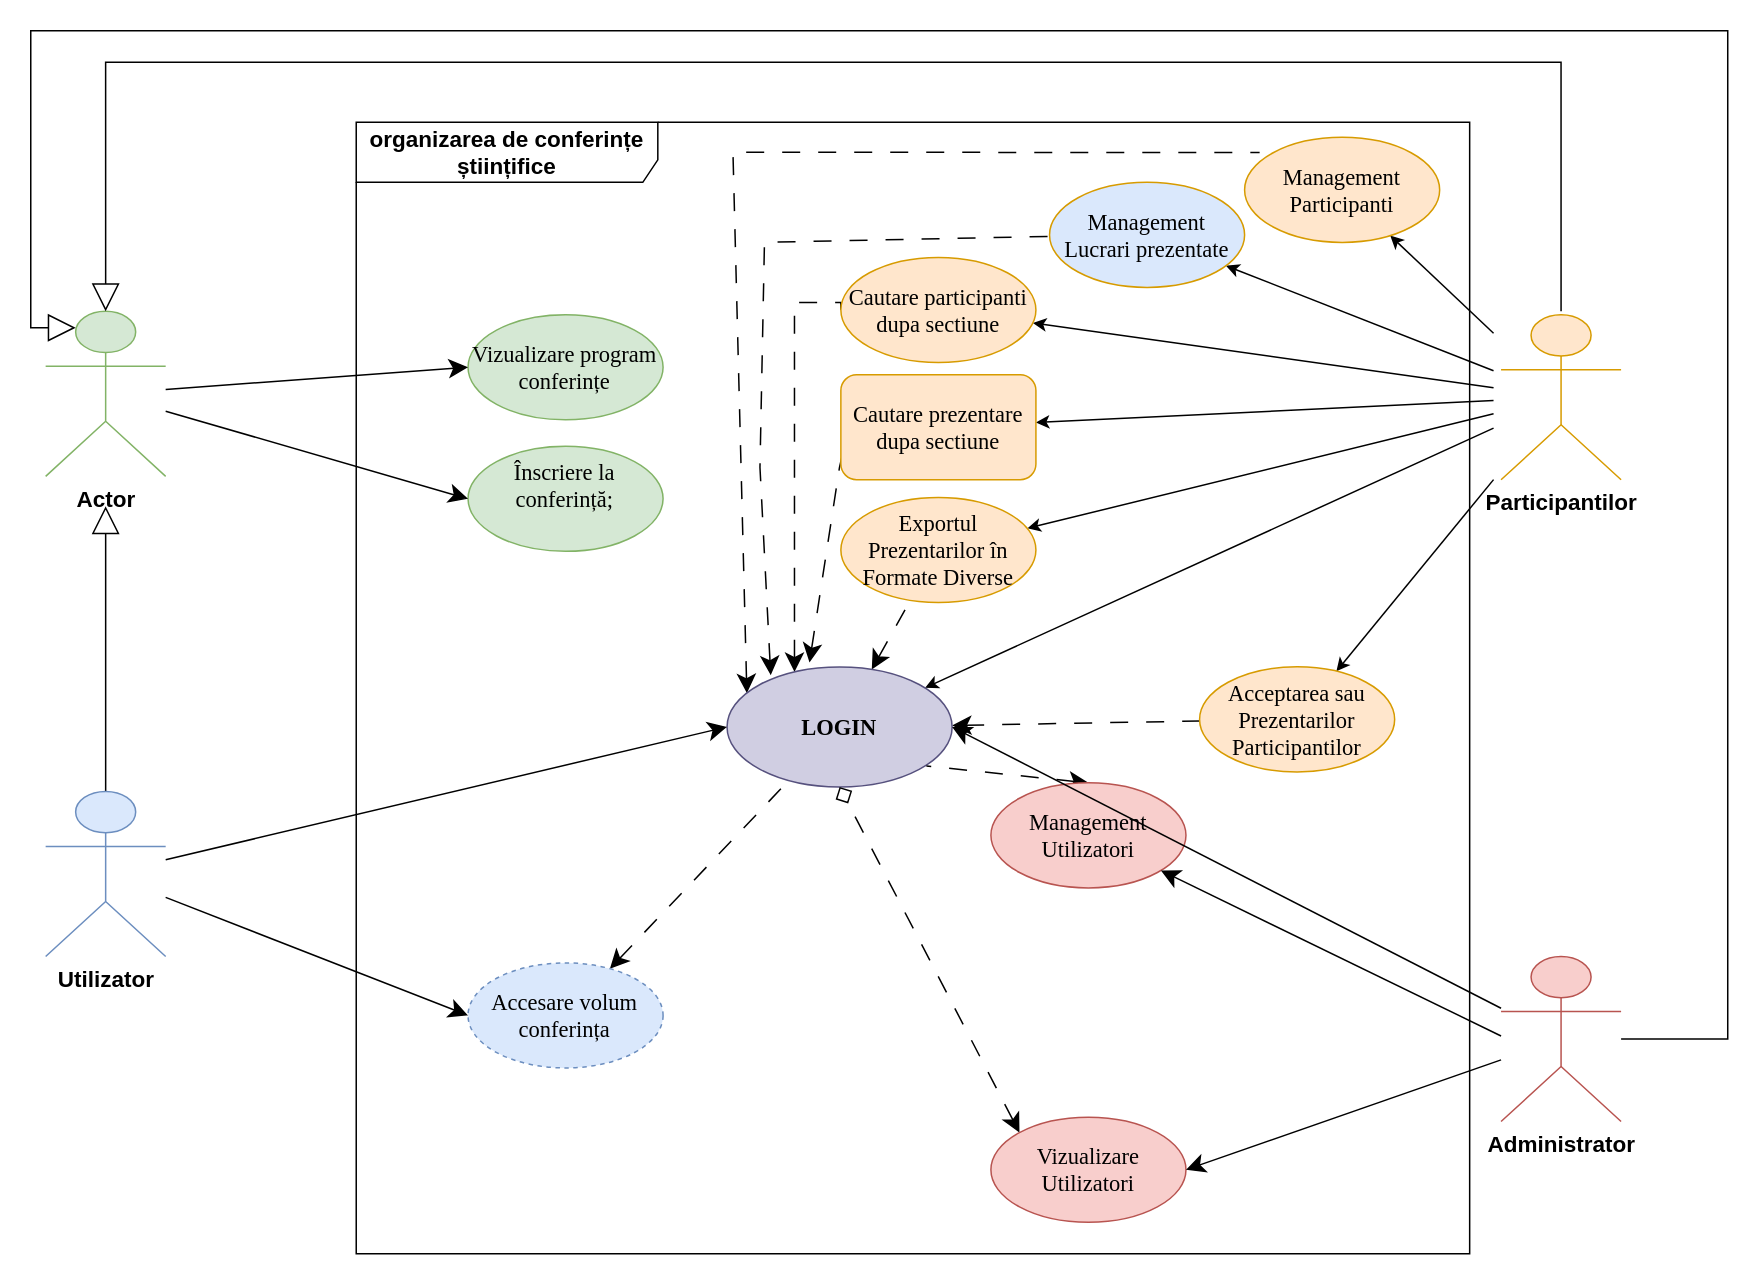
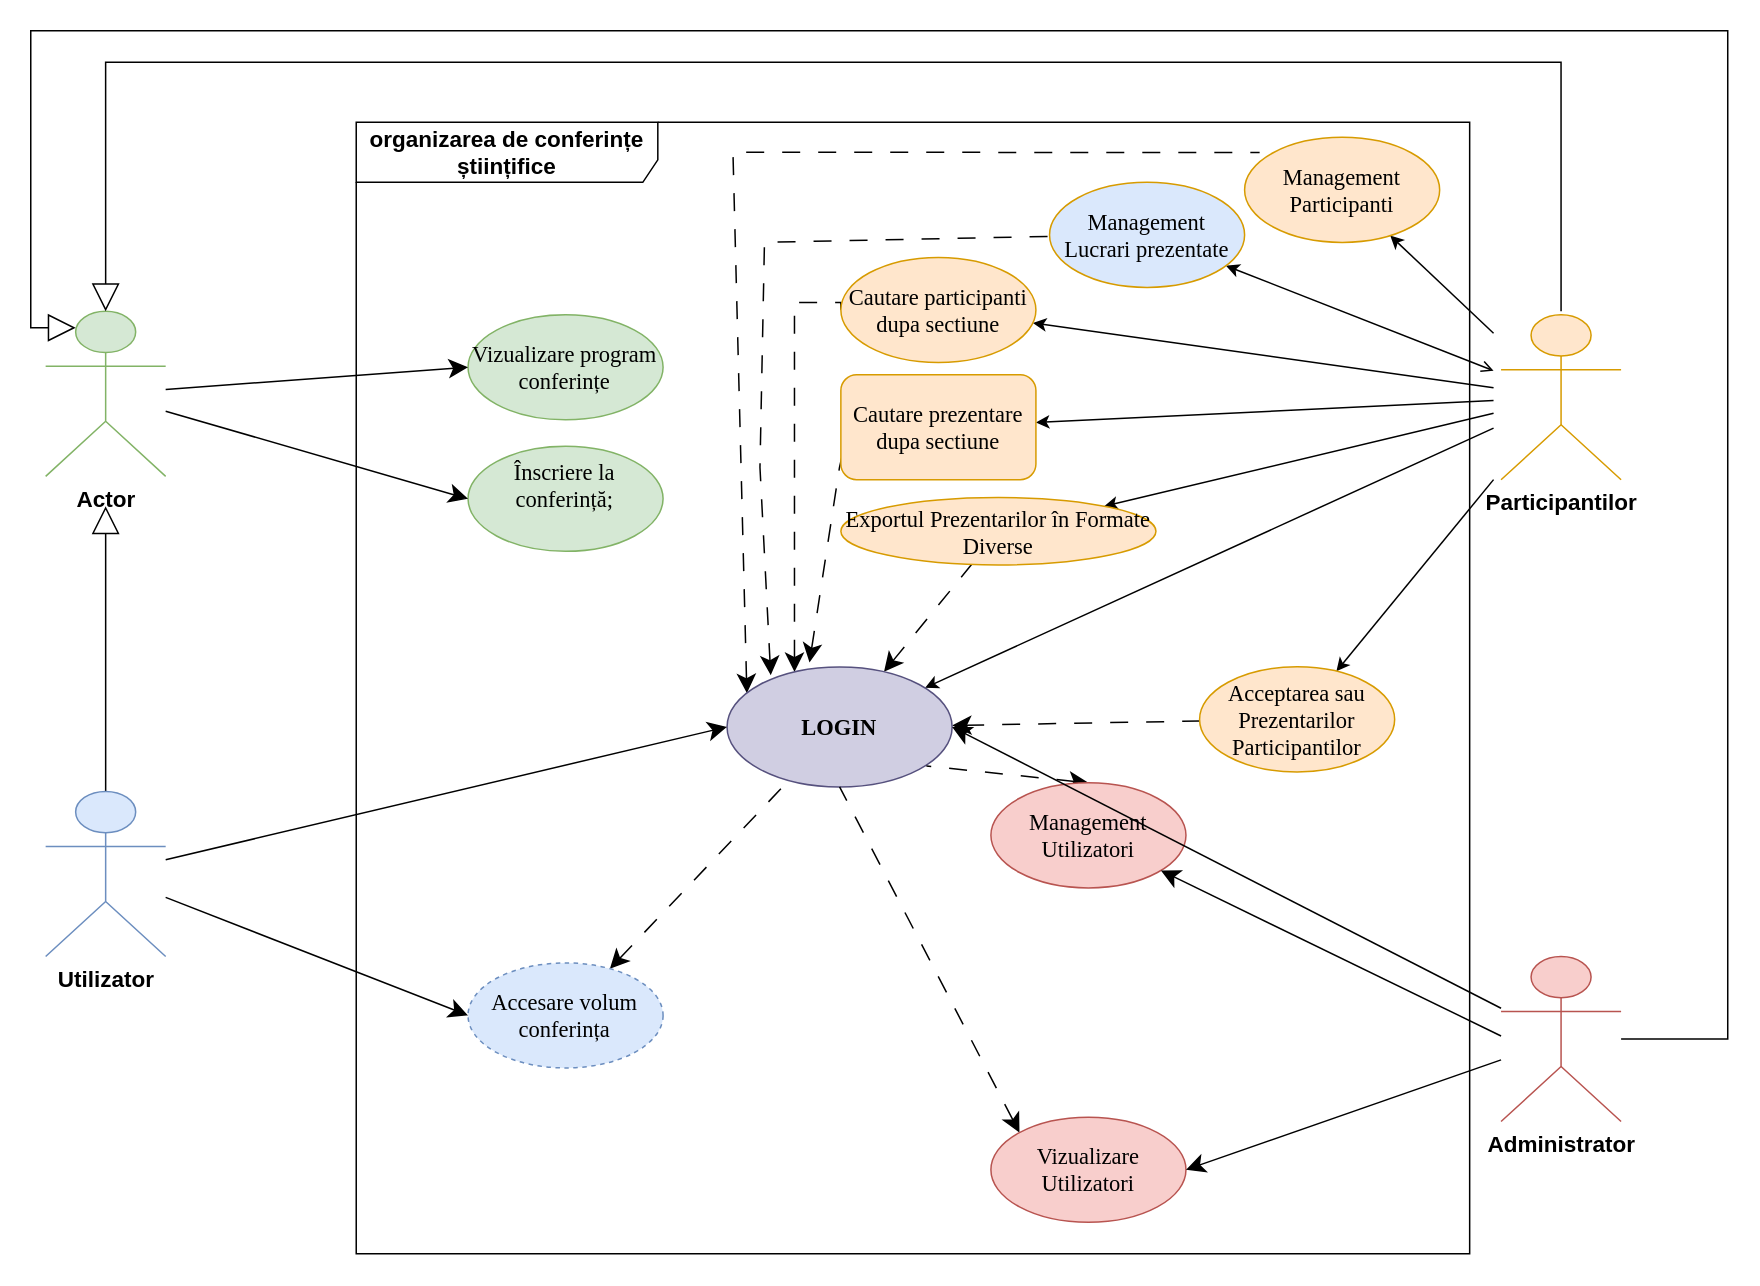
edge "Participantilor" -> "ManagementLucrari prezentate": arrowhead none -> open
node "Exportul Prezentarilor în Formate Diverse": size 195x105 -> 315x68
edge "LOGIN" -- "VizualizareUtilizatori": arrowhead diamond -> none
